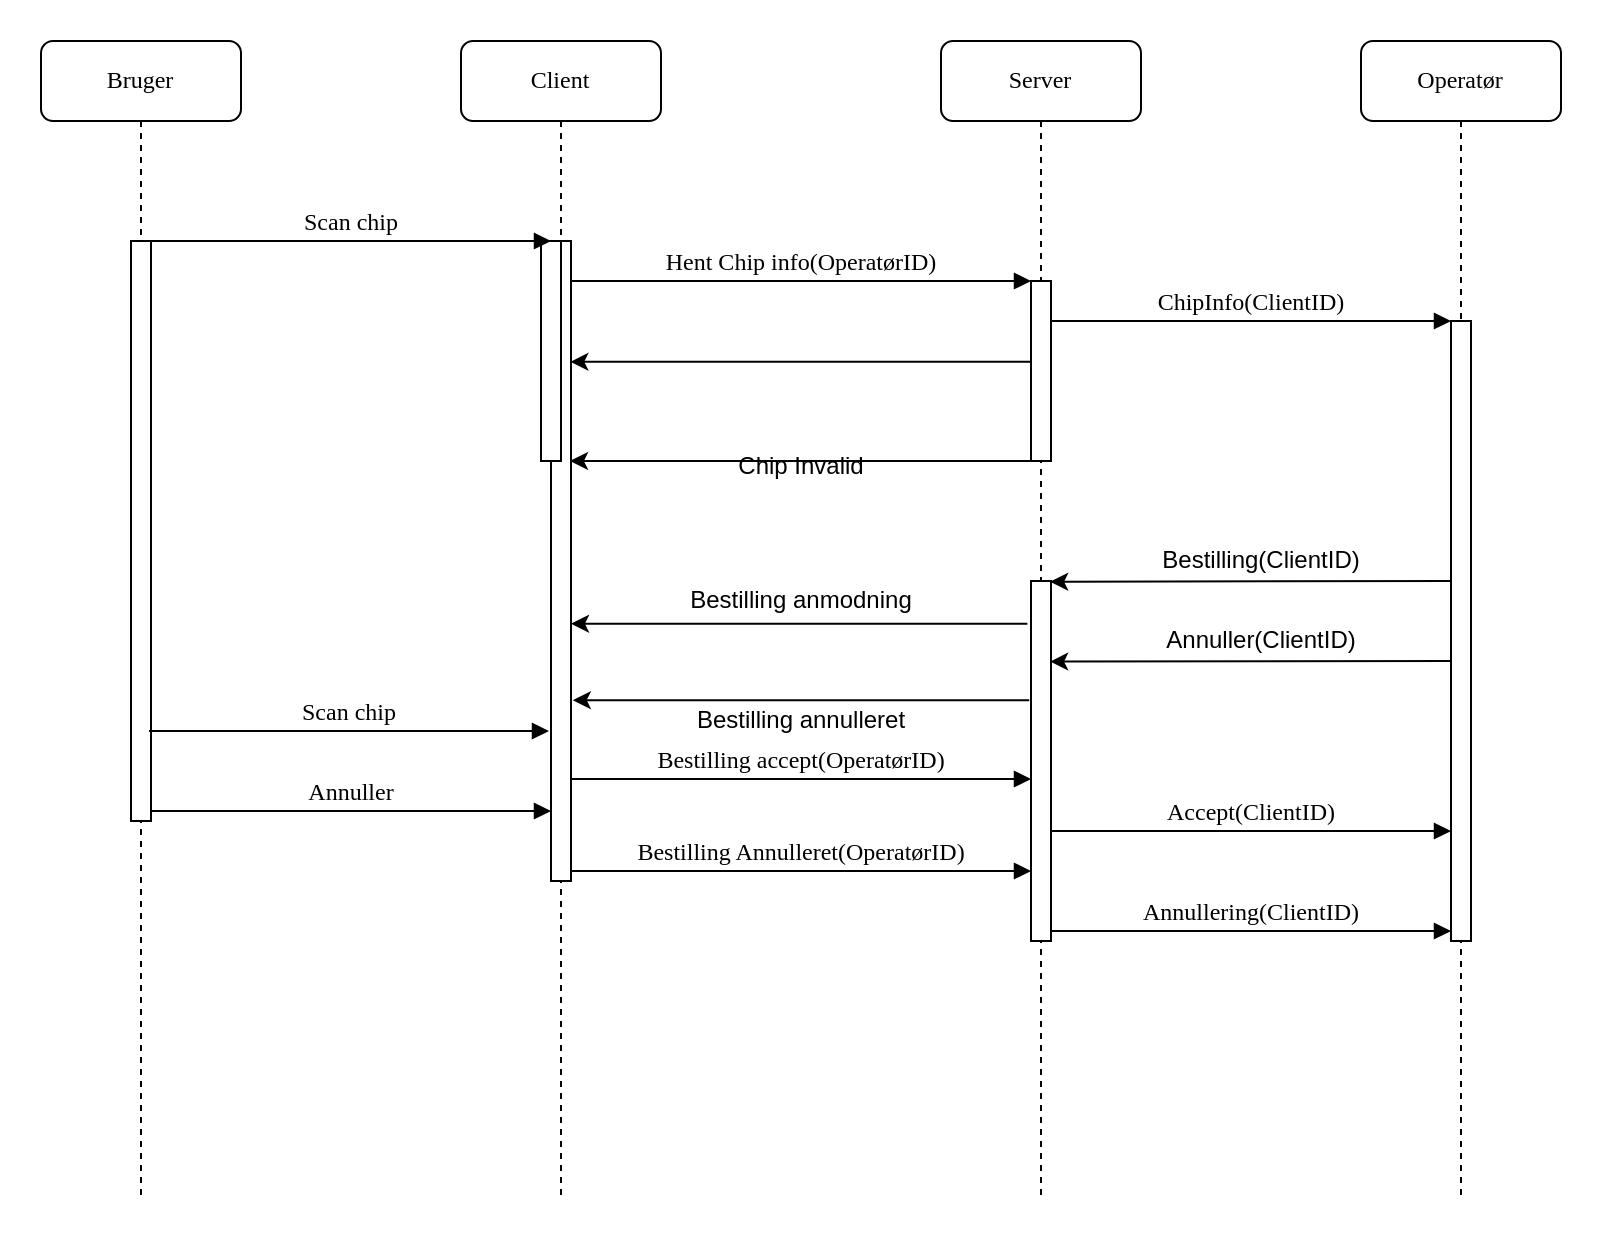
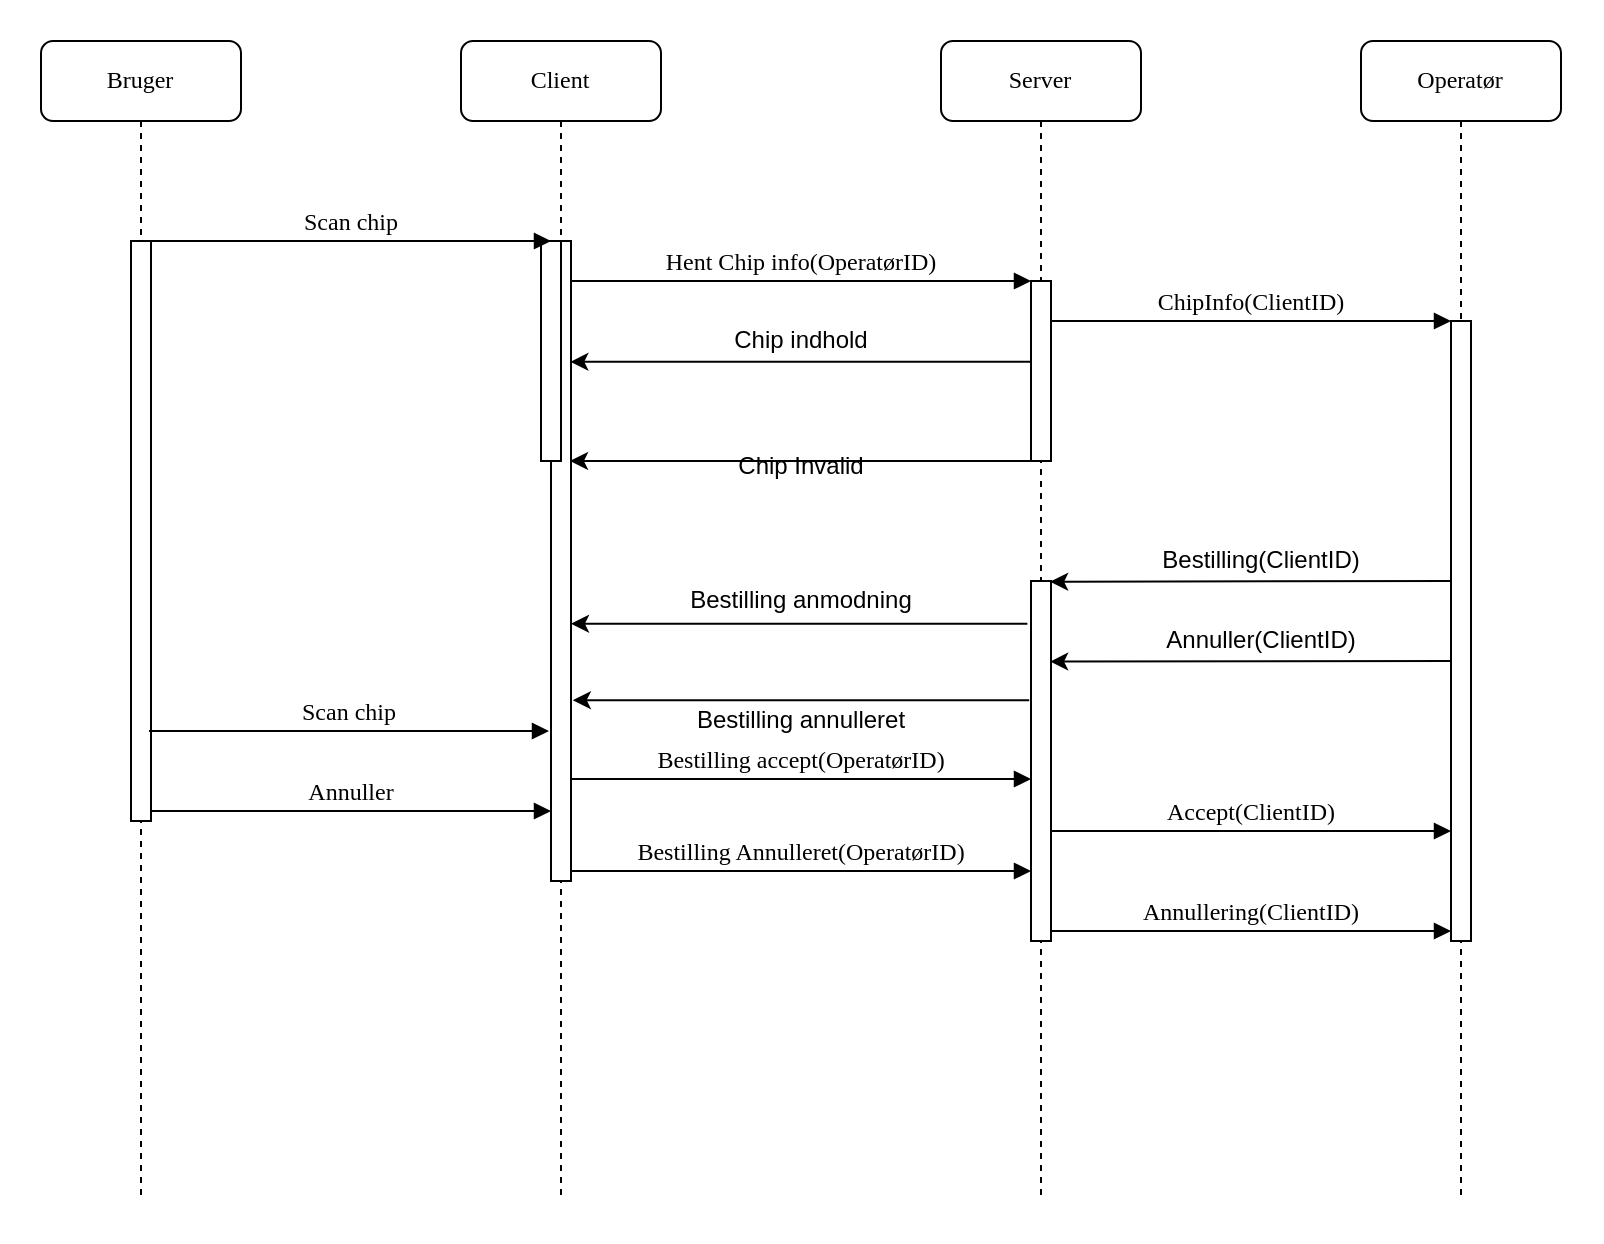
node "Chip indhold": added
